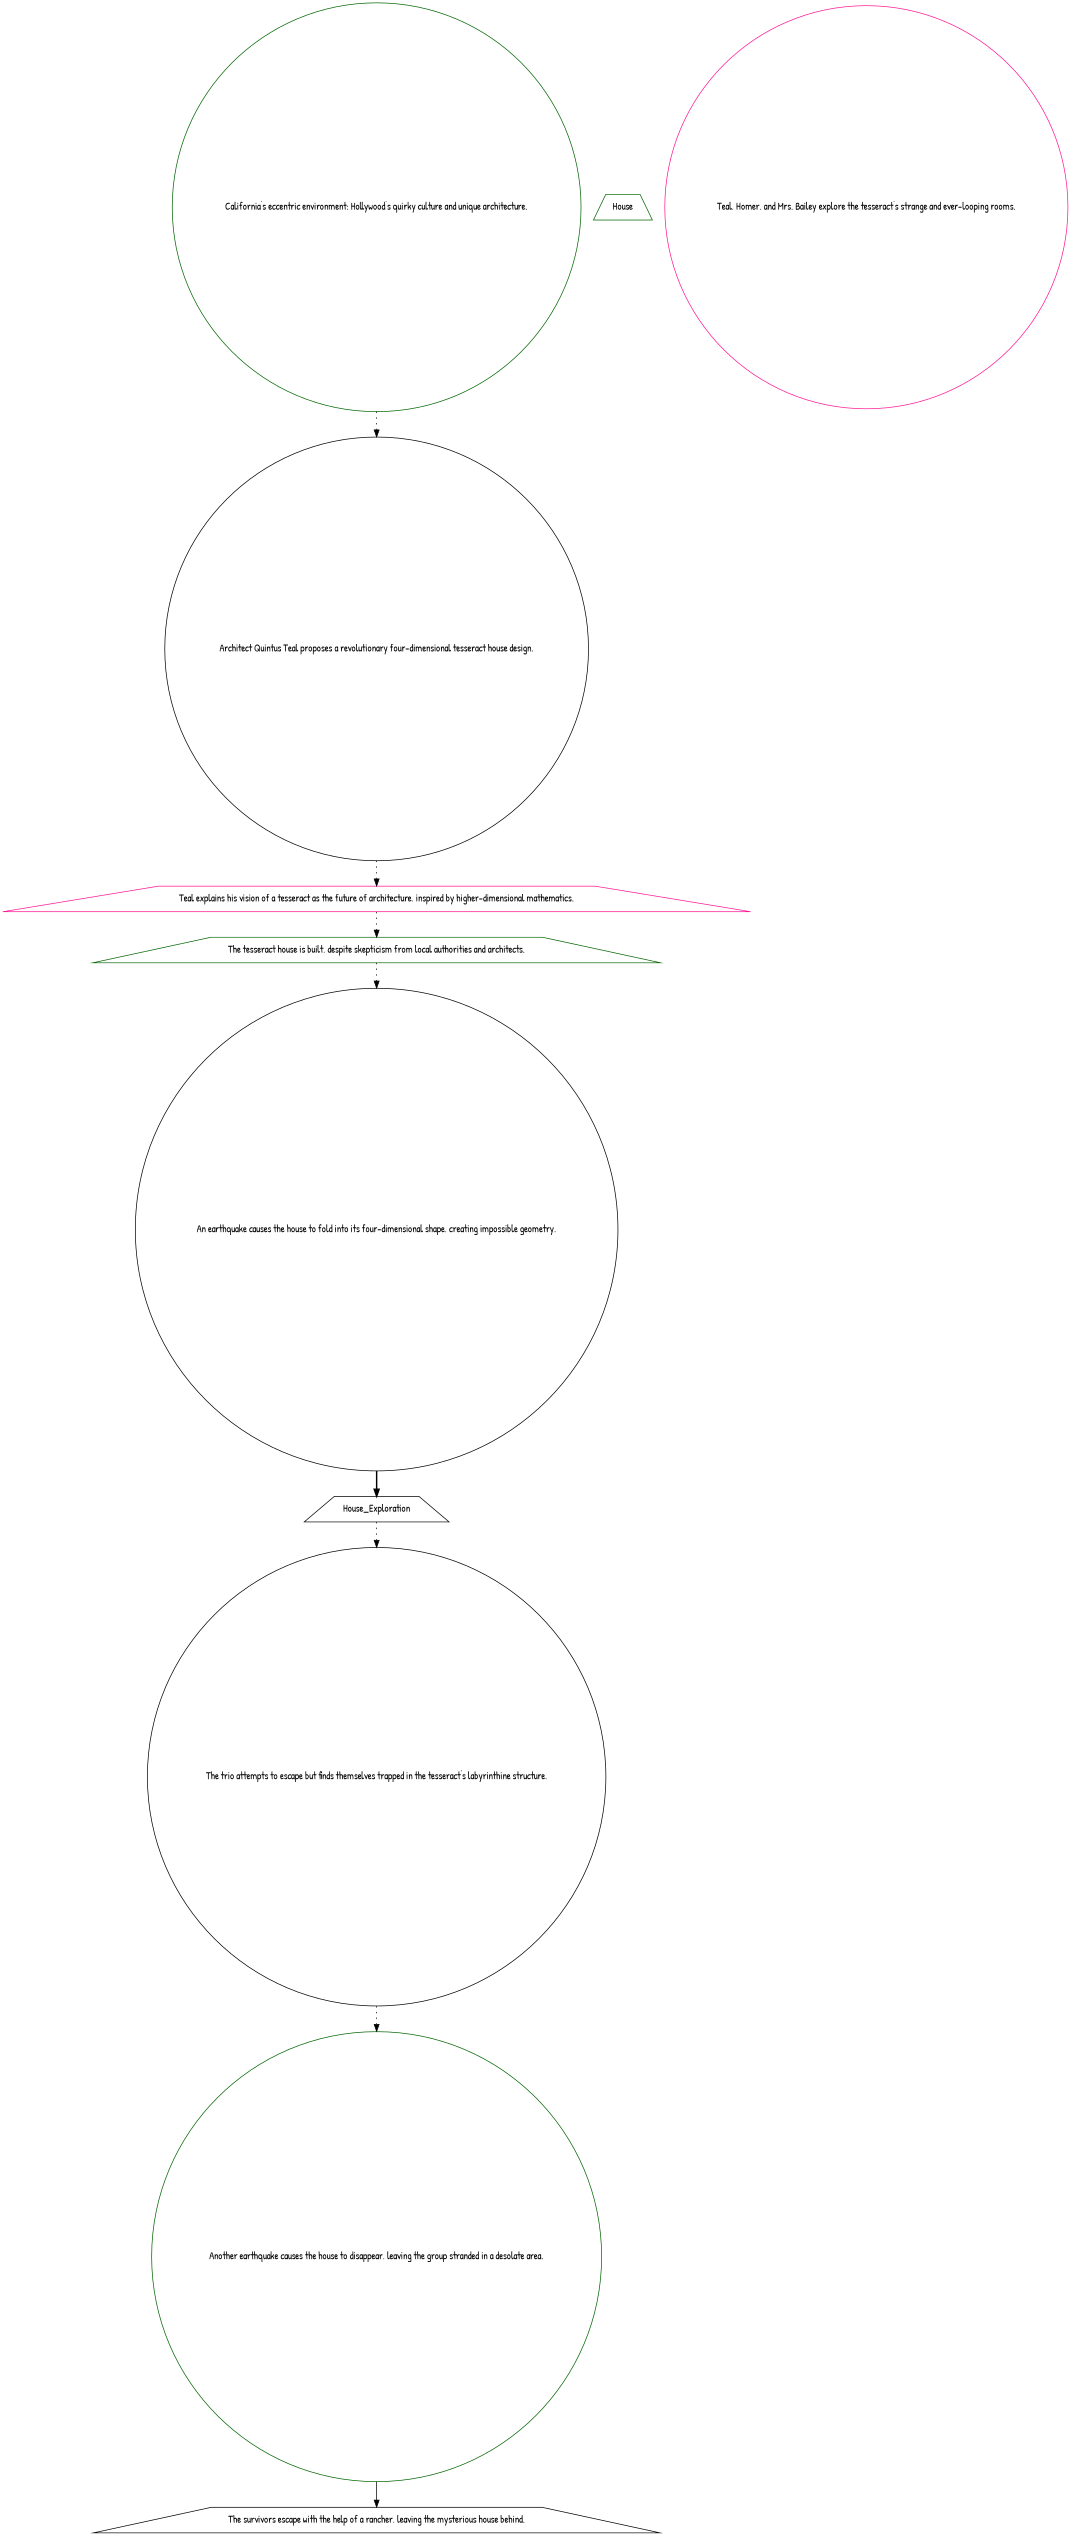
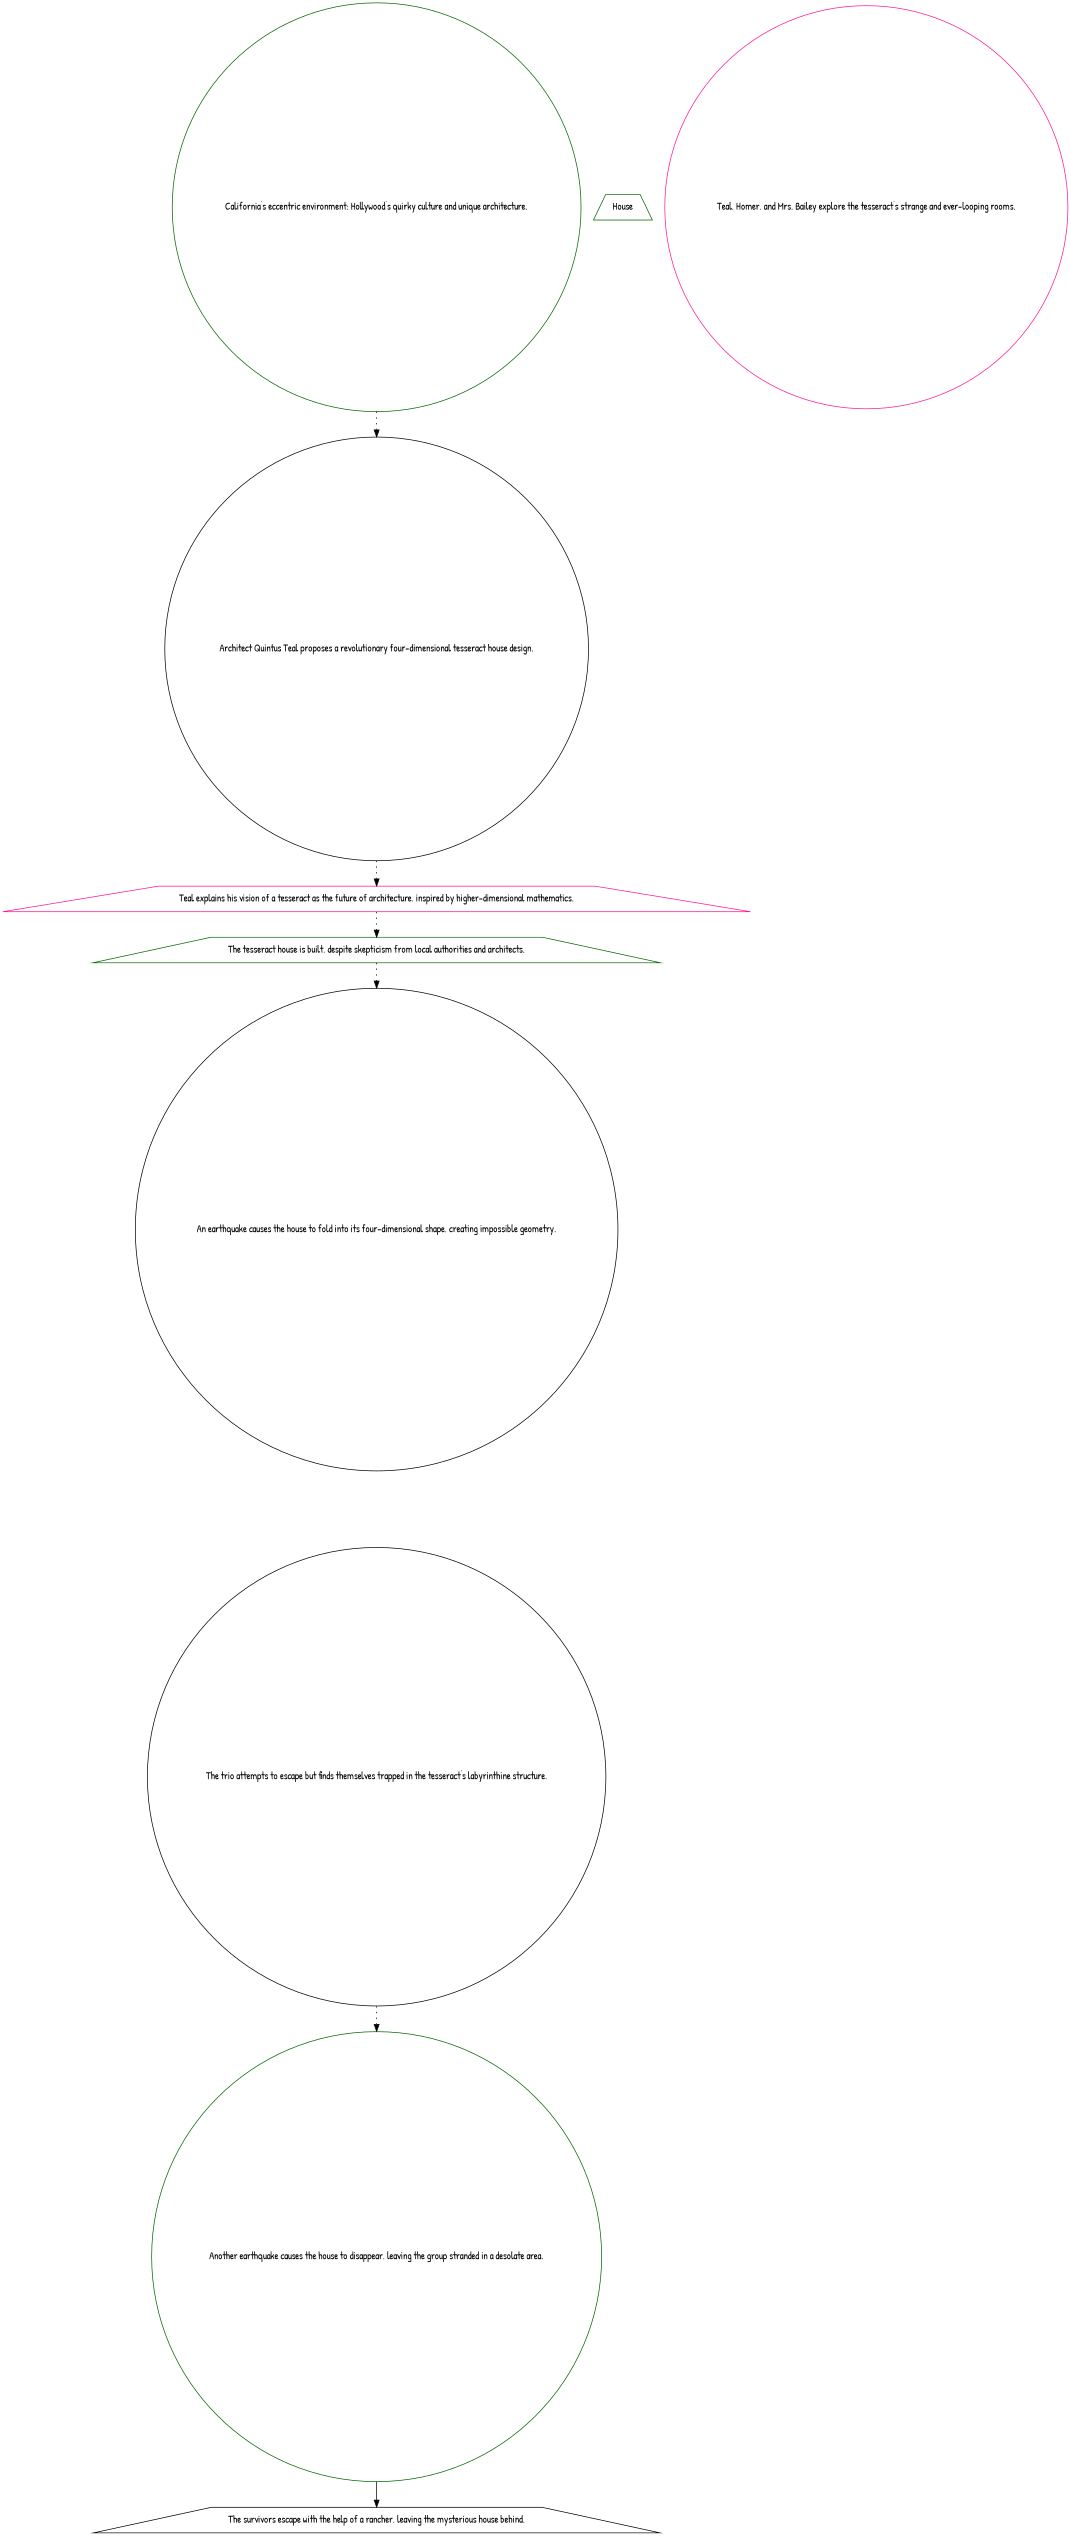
node "House_Exploration": removed
